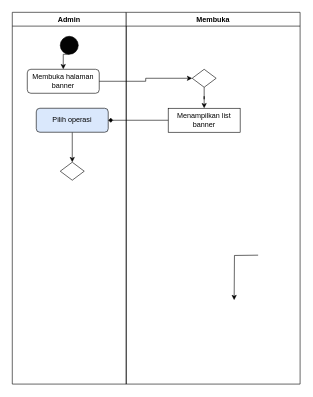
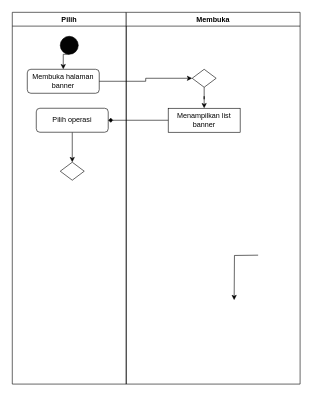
node "Admin": label "Admin" -> "Pilih"
node "Pilih operasi": fillcolor #dae8fc -> #ffffff
